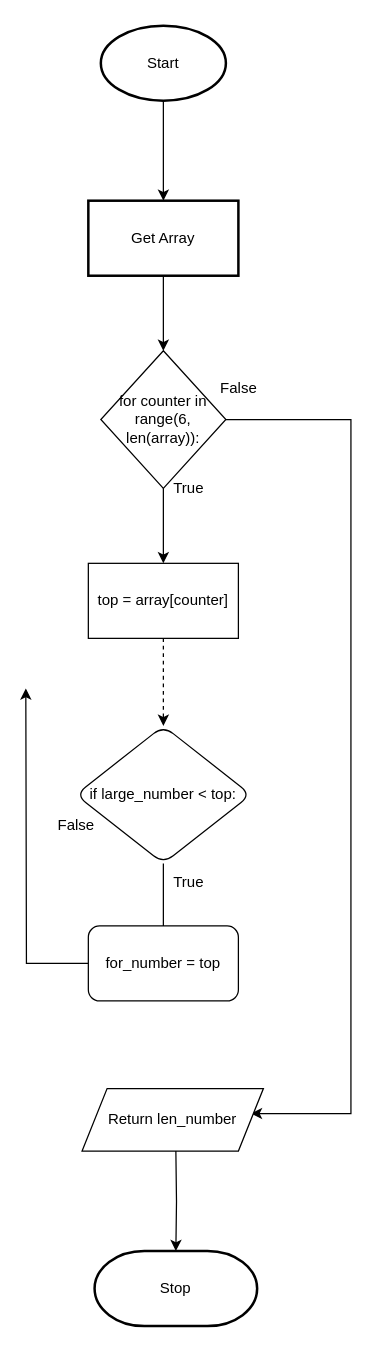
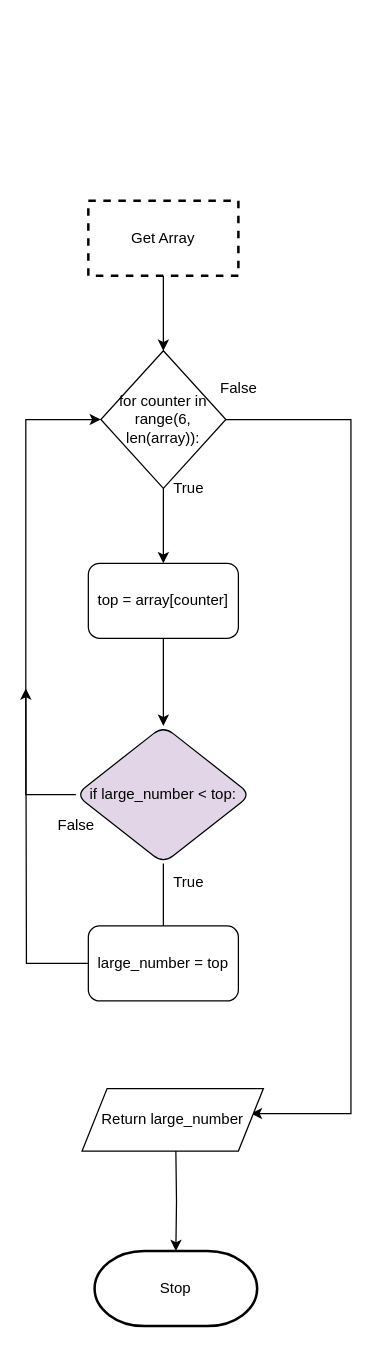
node "Start": removed
edge "Start" -> "Get Array": removed
node "Get Array": style solid -> dashed
edge "if large_number < top:" -> "for counter in range(6, len(array)):": added
node "top = array[counter]": shape rectangle -> rounded rectangle
edge "top = array[counter]" -> "if large_number < top:": style dashed -> solid
node "if large_number < top:": fillcolor #ffffff -> #e1d5e7
node "for_number = top": label "for_number = top" -> "large_number = top"
node "Return len_number": label "Return len_number" -> "Return large_number"
